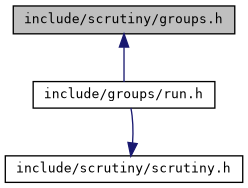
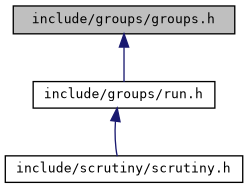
node "include/scrutiny/groups.h": label "include/scrutiny/groups.h" -> "include/groups/groups.h"
edge "include/groups/run.h" -> "include/scrutiny/scrutiny.h": reversed
